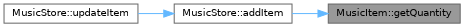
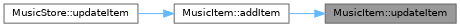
node "MusicStore::addItem": label "MusicStore::addItem" -> "MusicItem::addItem"
node "MusicItem::getQuantity": label "MusicItem::getQuantity" -> "MusicItem::updateItem"
